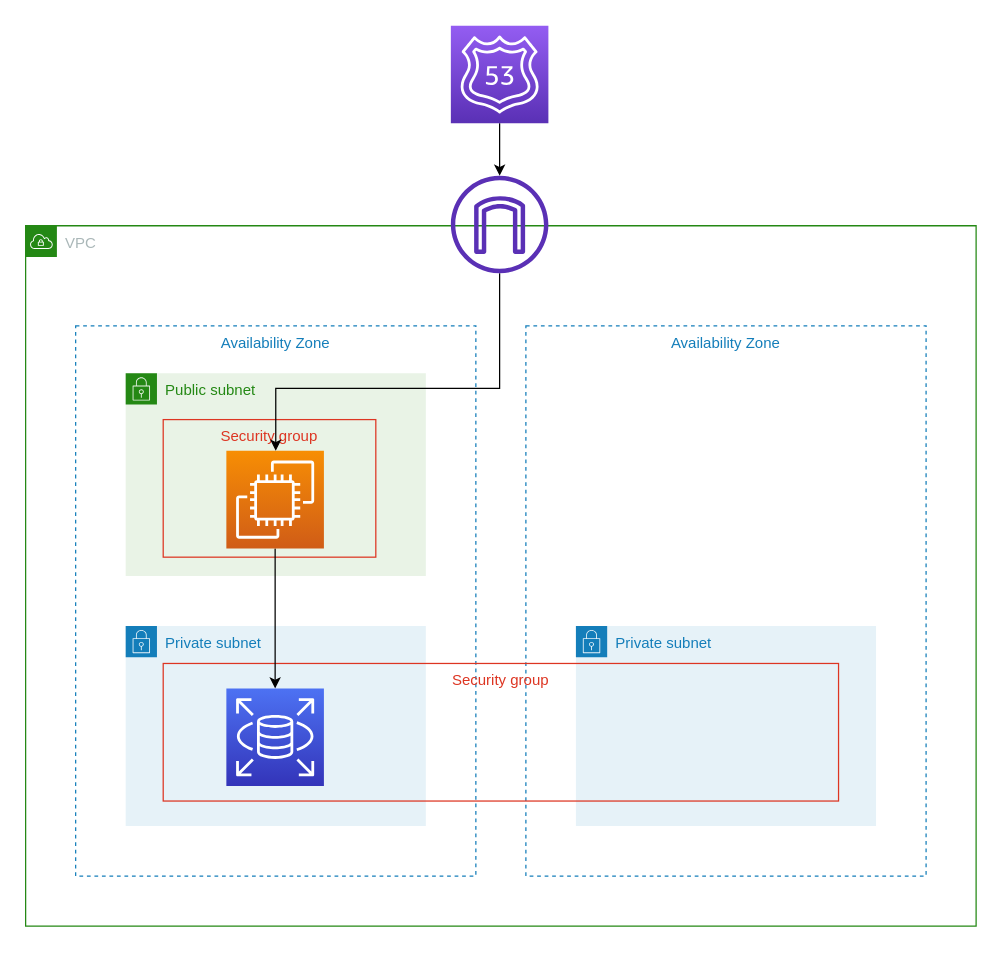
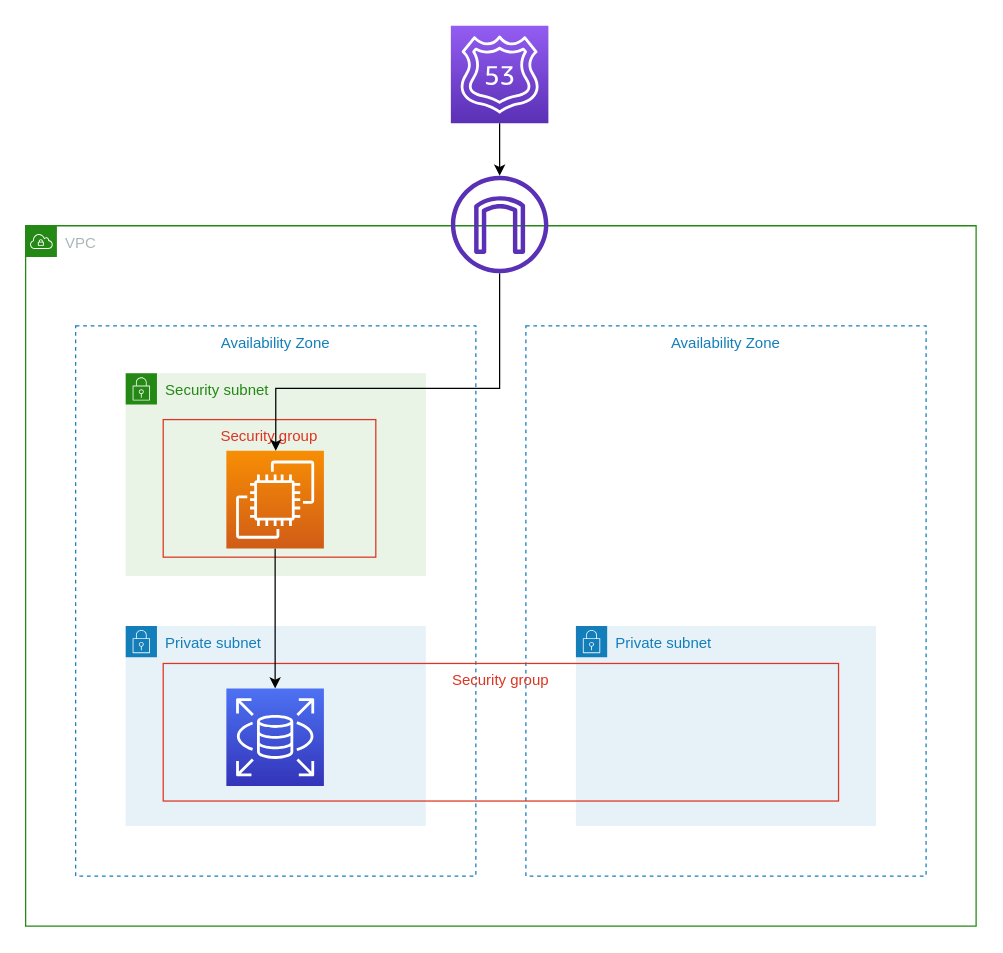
node "Public subnet": label "Public subnet" -> "Security subnet"
